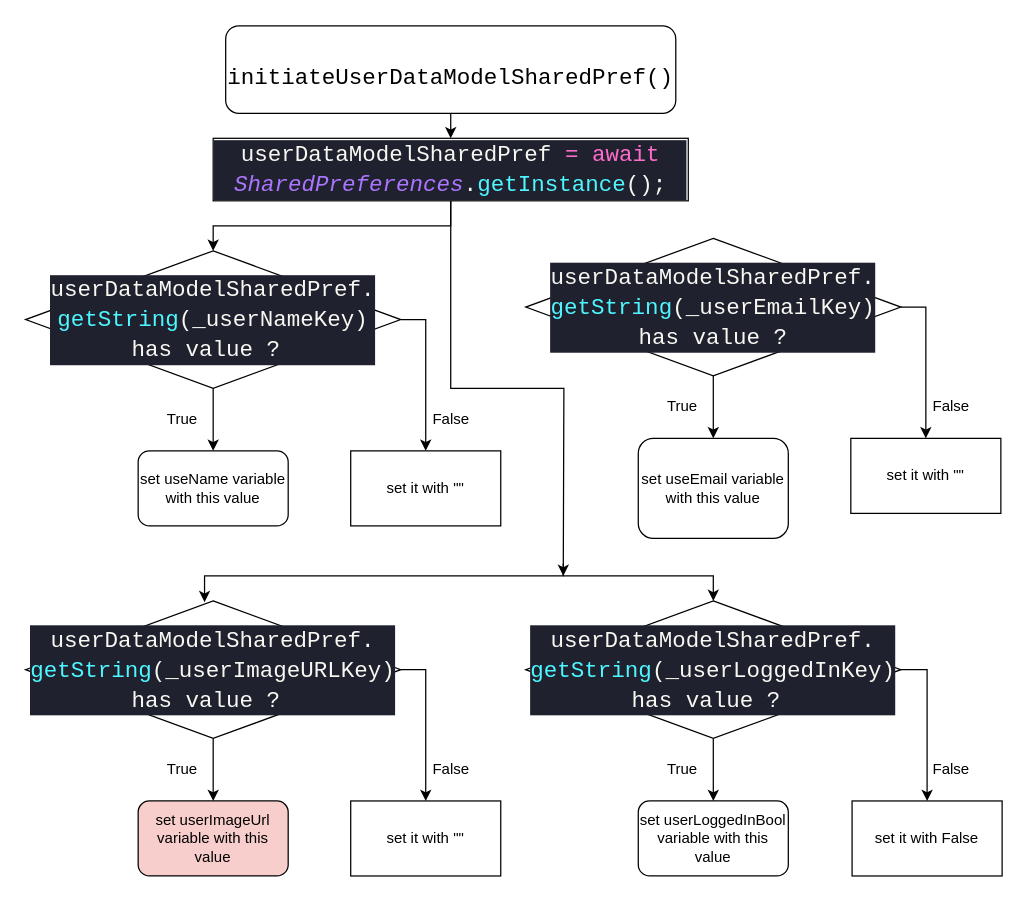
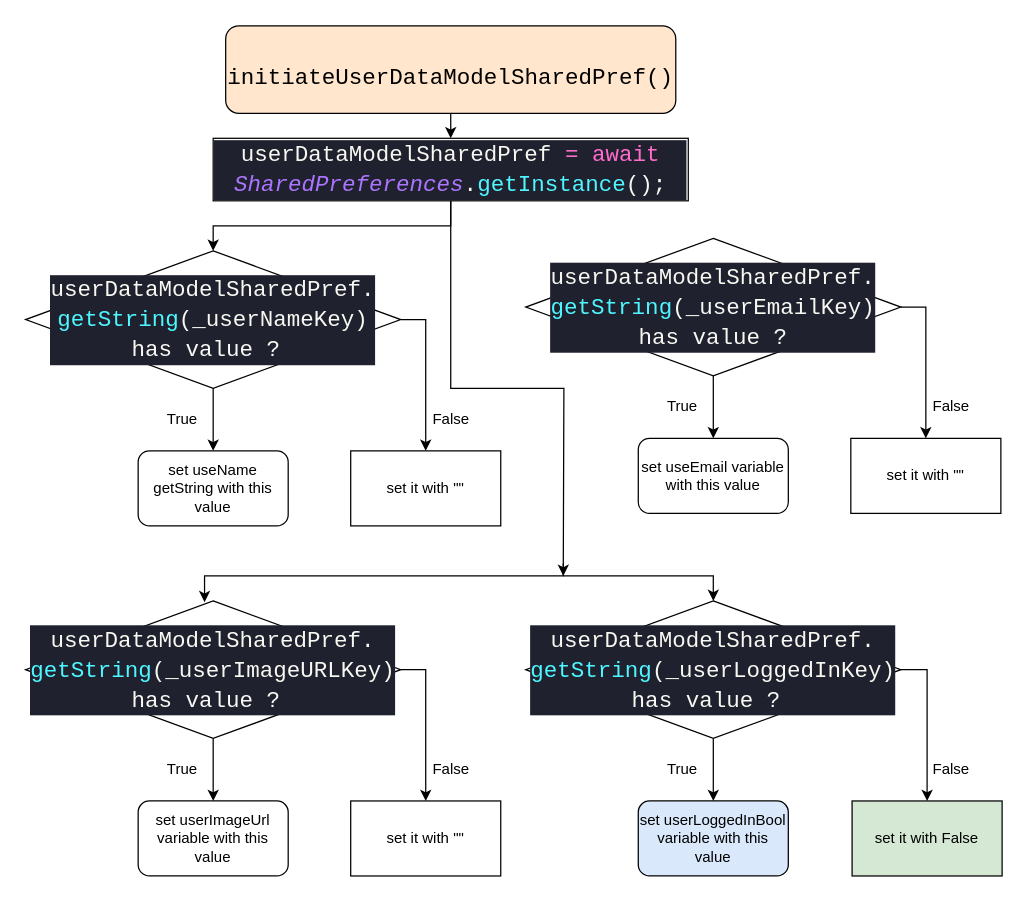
node "initiateUserDataModelSharedPref()": fillcolor #ffffff -> #ffe6cc
node "set useName variable with this value": label "set useName variable with this value" -> "set useName getString with this value"
node "set useEmail variable with this value": size 150x100 -> 150x75
node "set userImageUrl variable with this value": fillcolor #f8cecc -> #ffffff
node "set userLoggedInBool variable with this value": fillcolor #ffffff -> #dae8fc
node "set it with False": fillcolor #ffffff -> #d5e8d4
